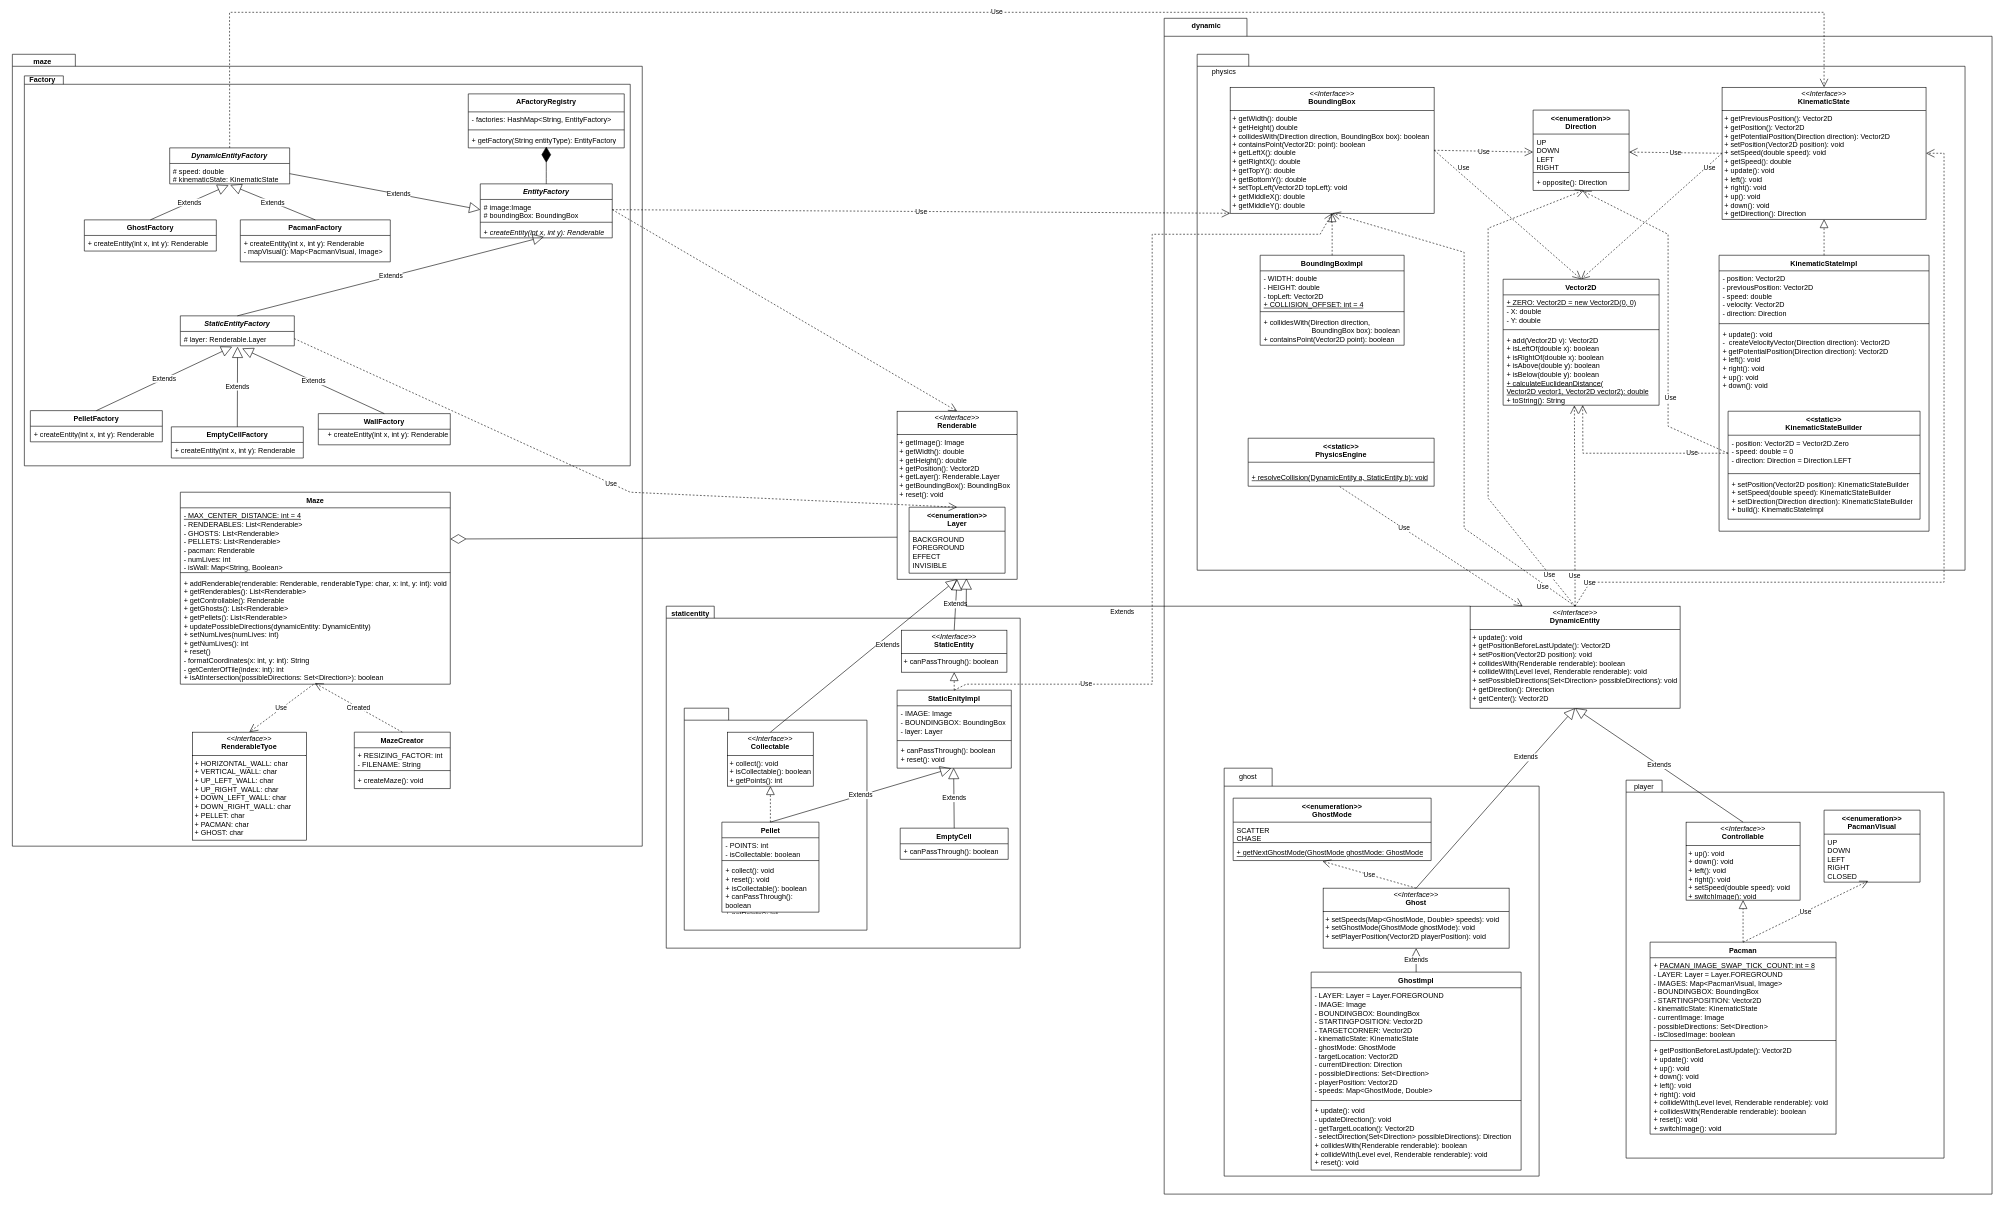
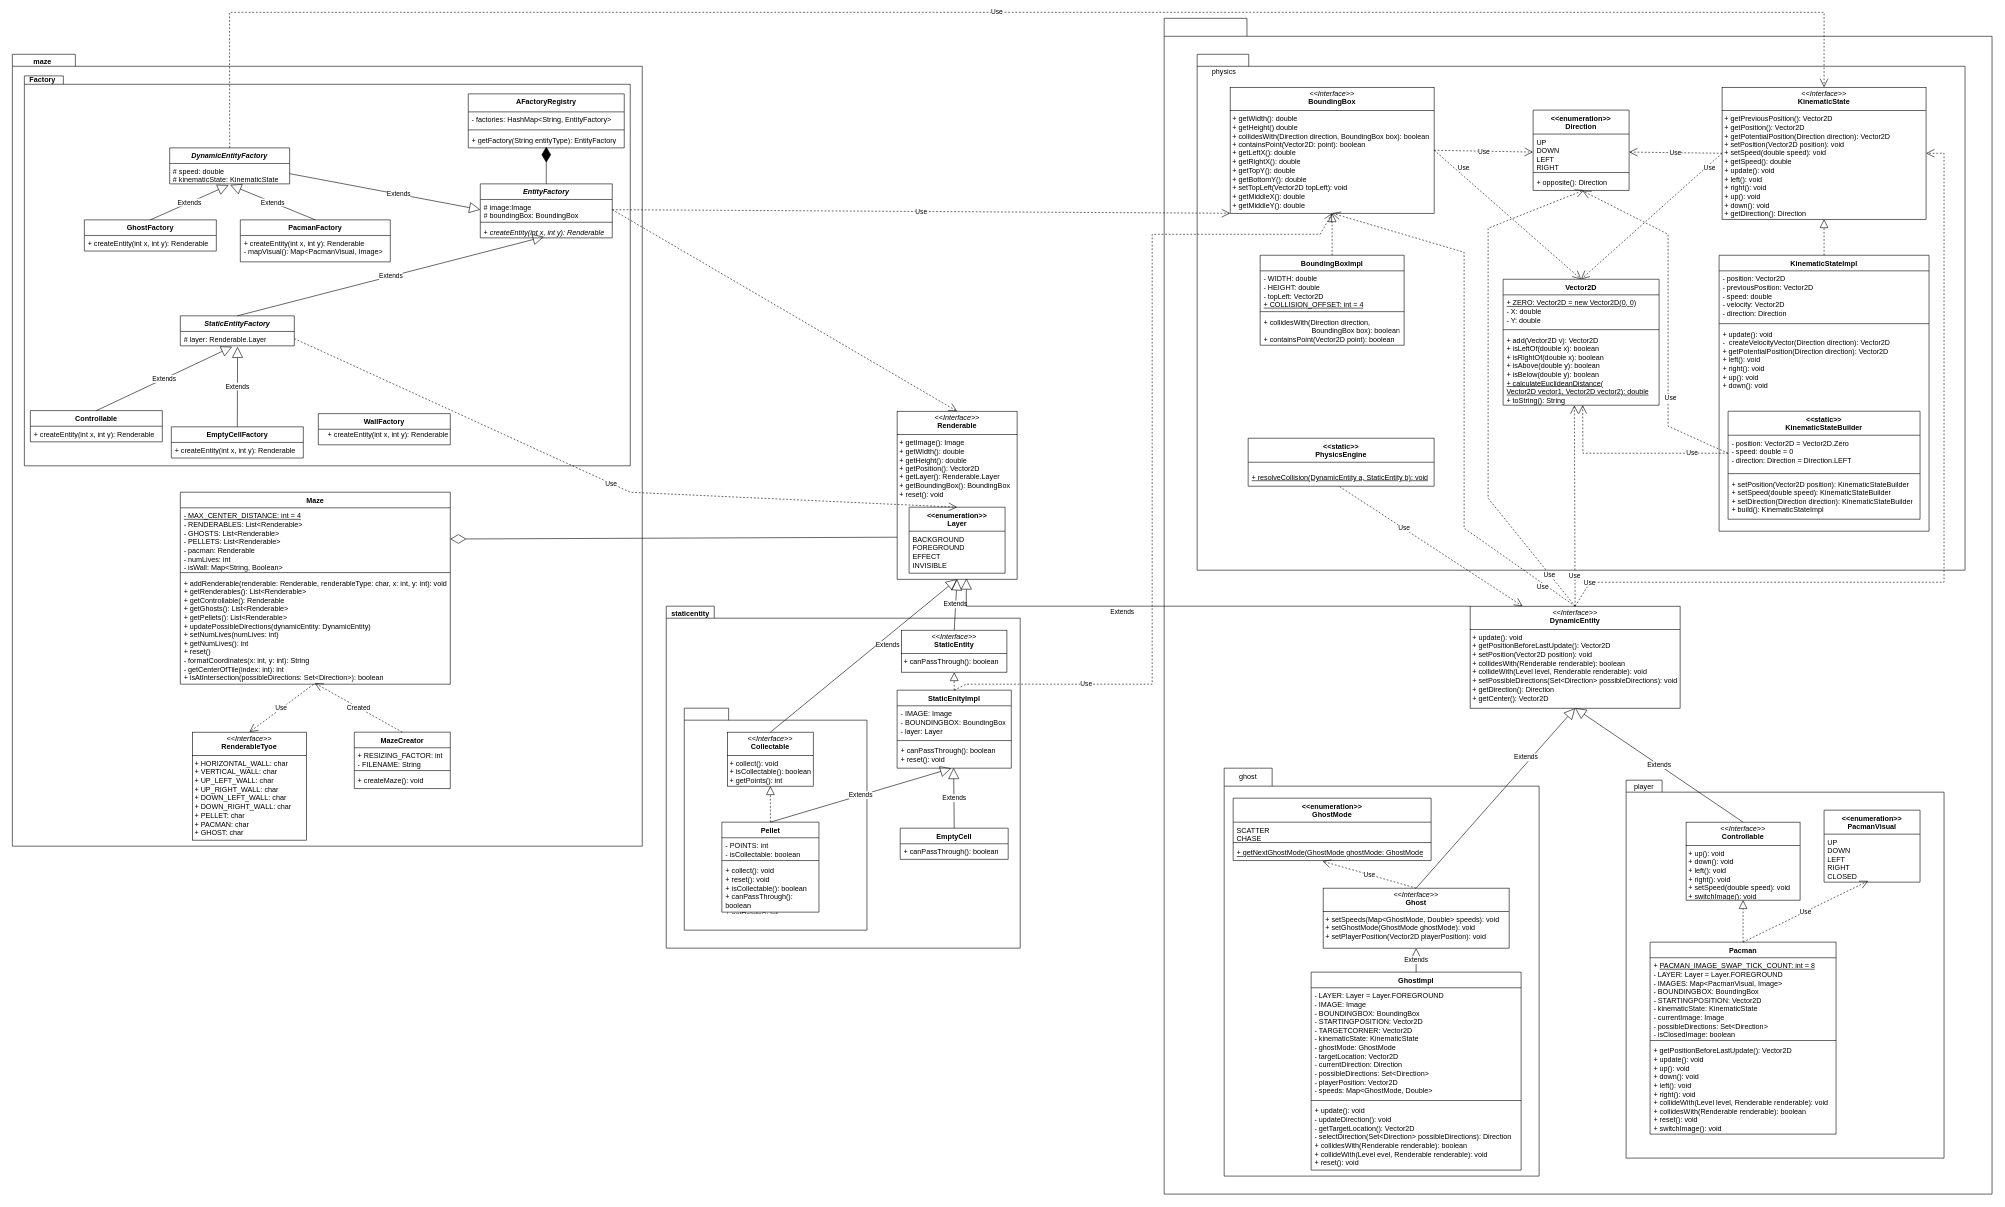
node "dynamic": removed
edge "WallFactory" -> "# layer: Renderable.Layer": removed, label "Extends"
node "PelletFactory": label "PelletFactory" -> "Controllable"
